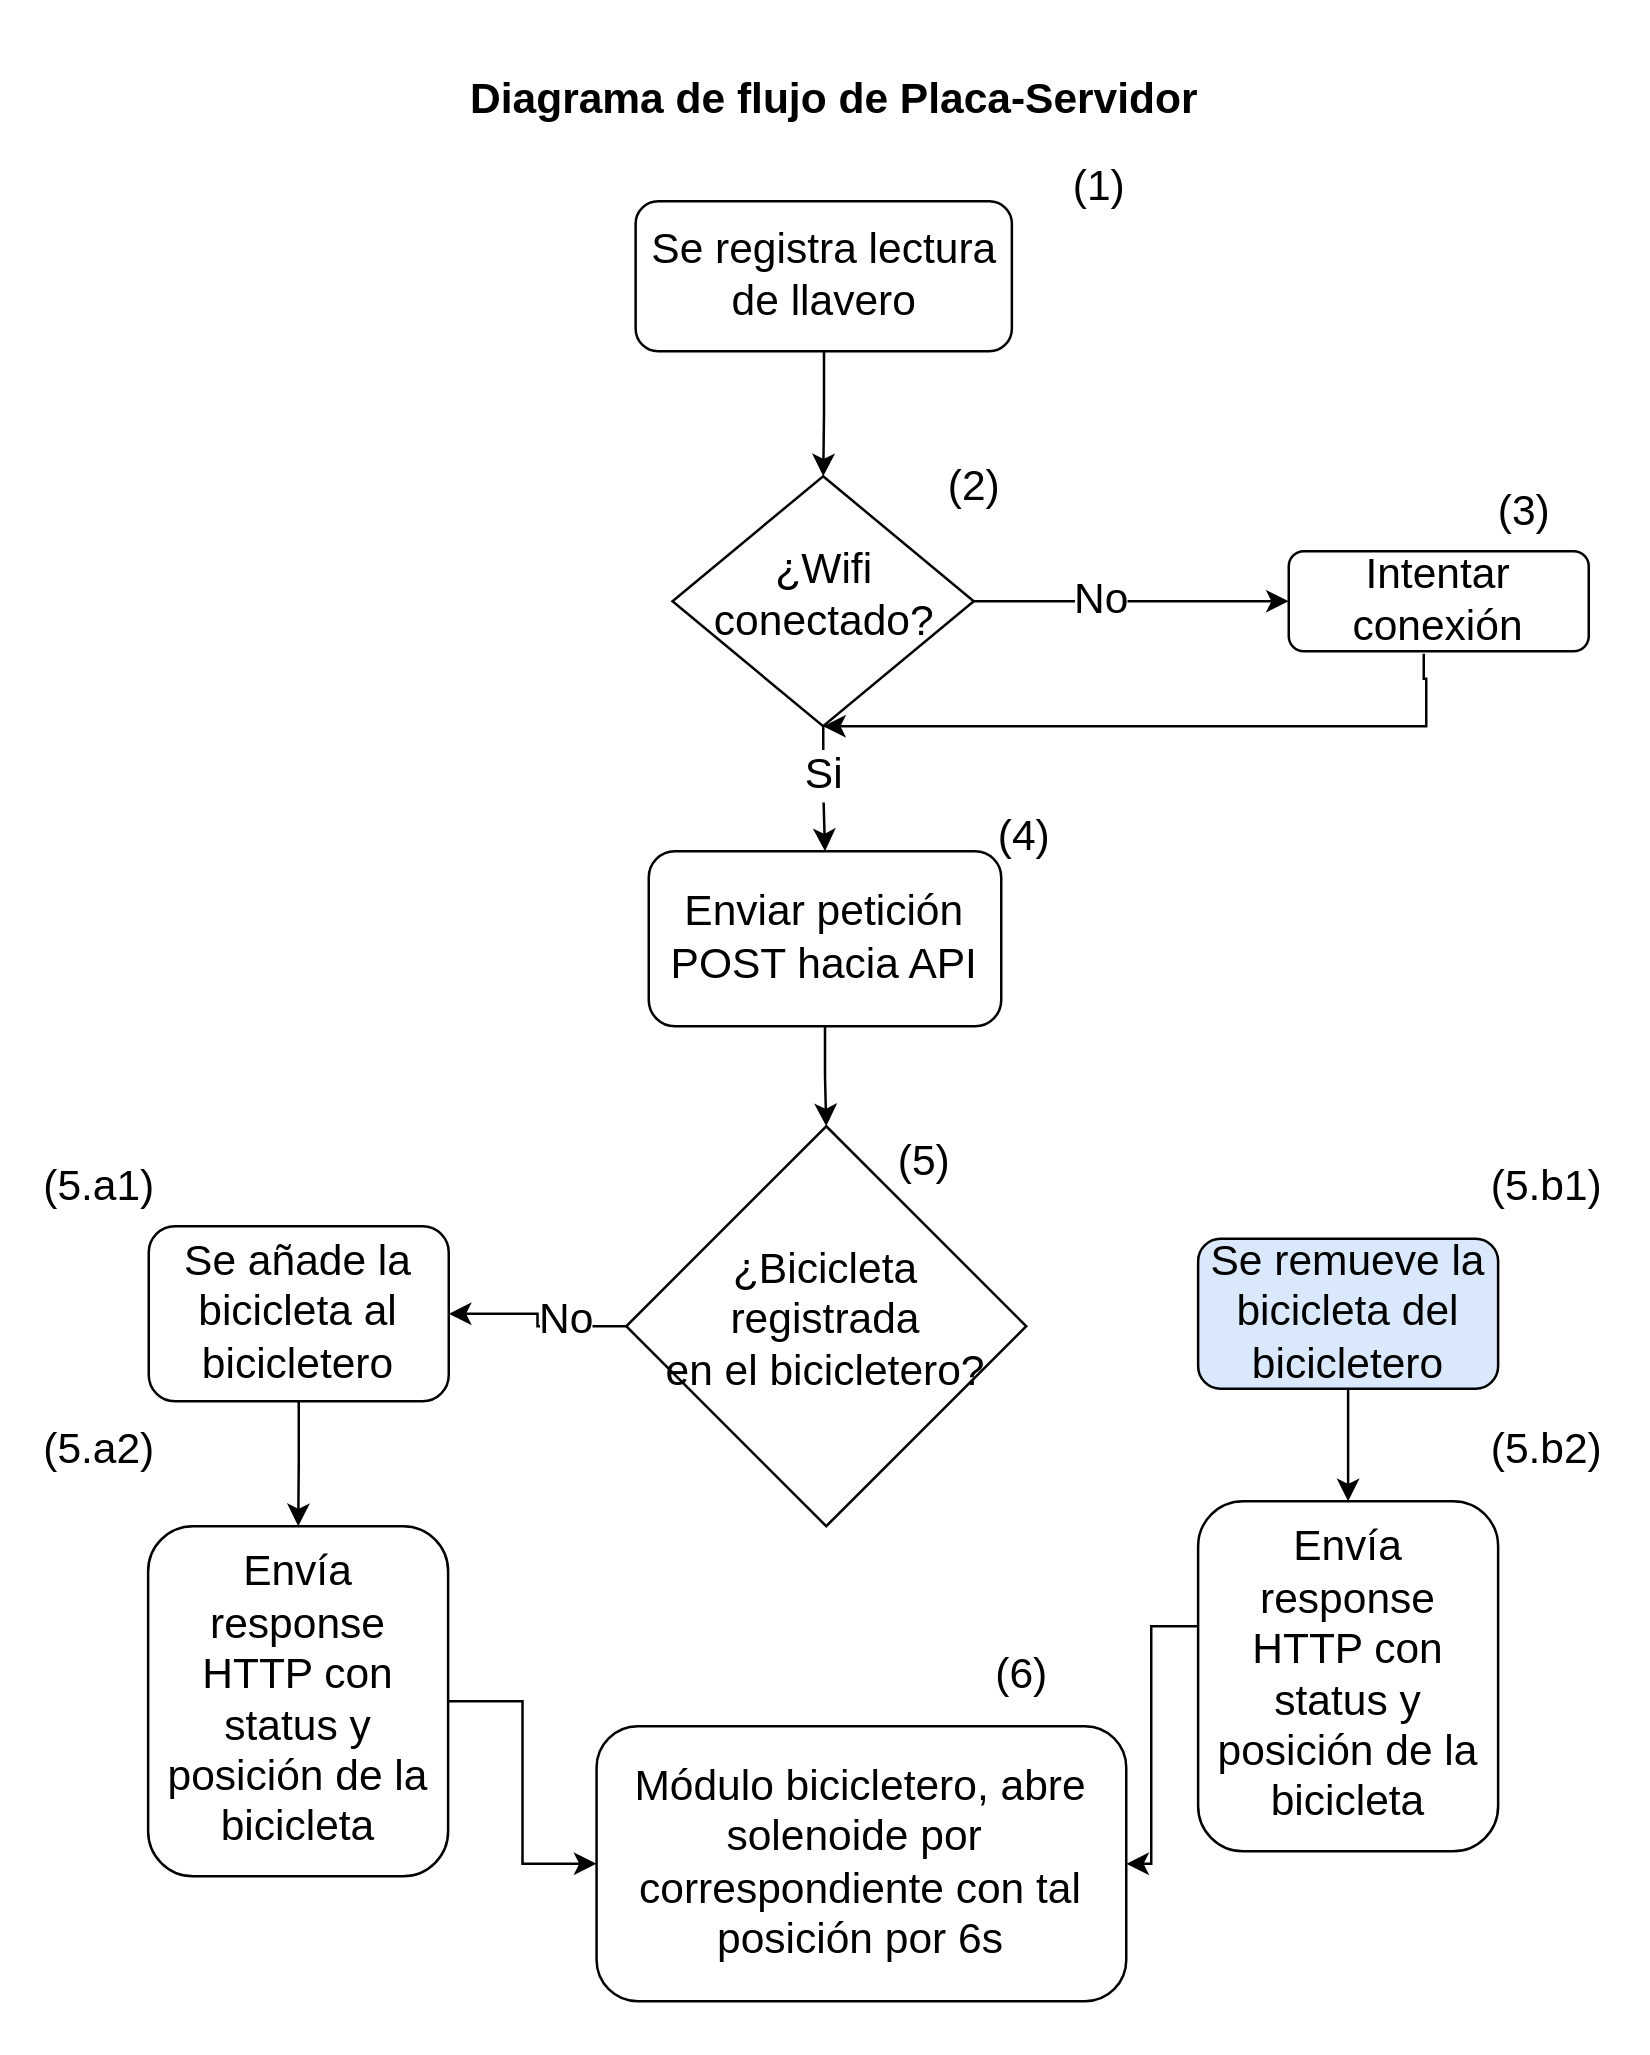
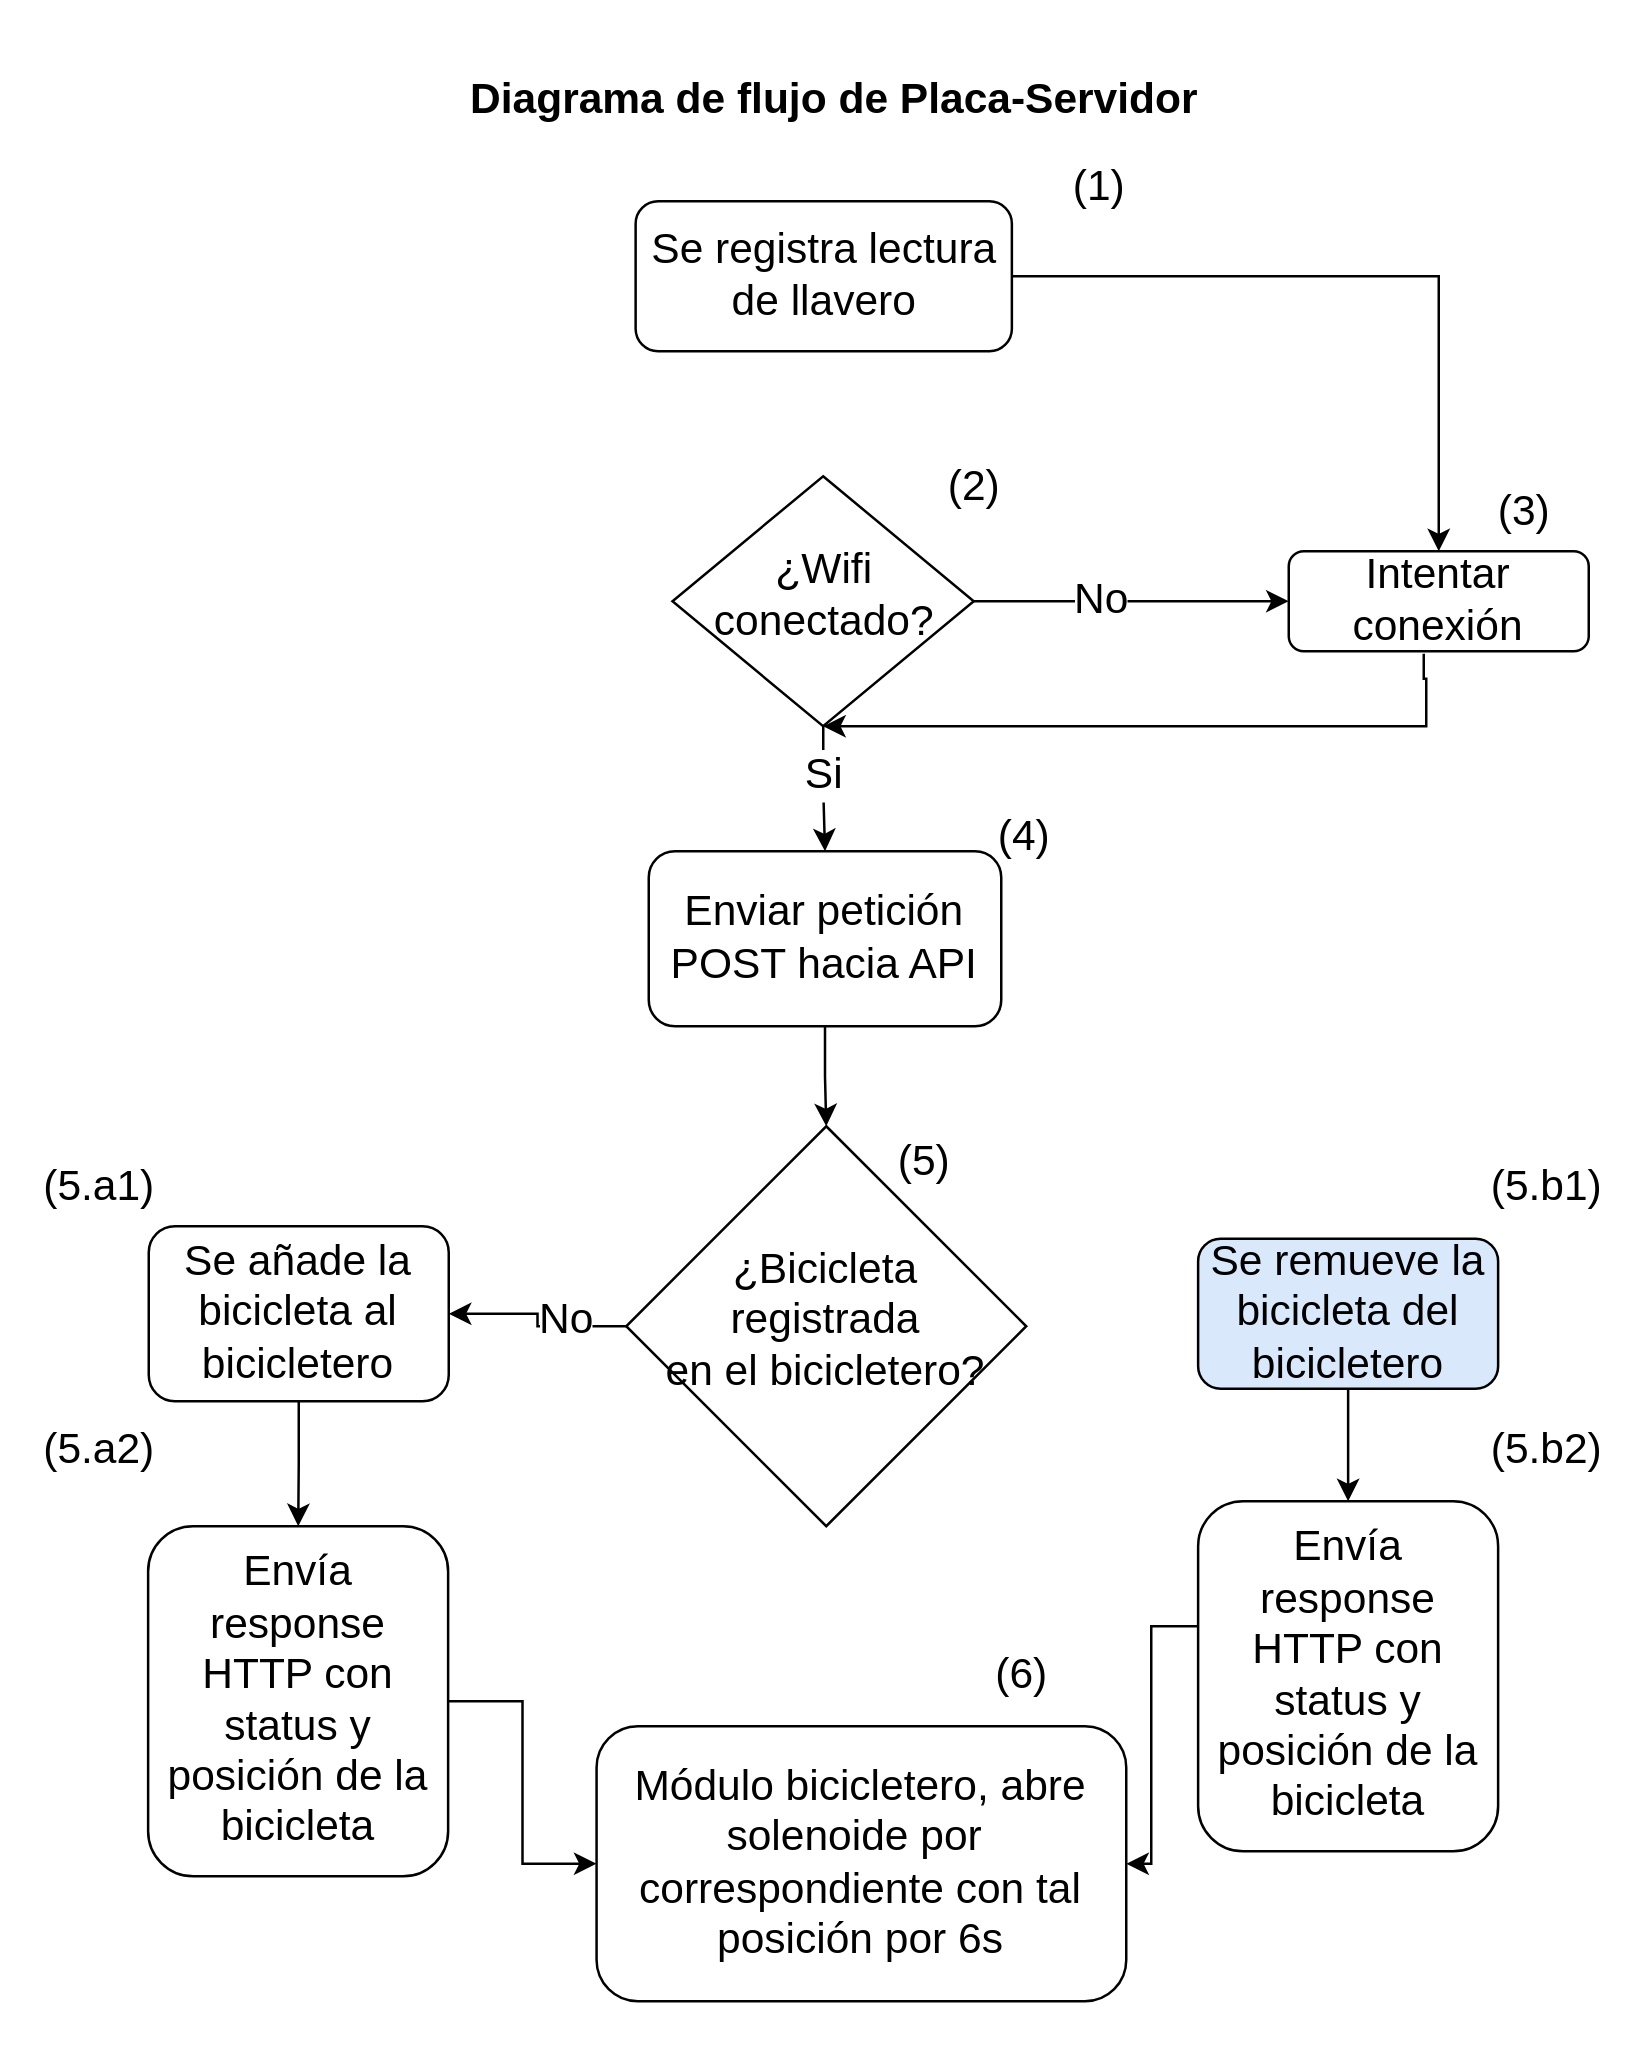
edge "Se registra lectura de llavero" -> "¿Wifi conectado?": now "Se registra lectura de llavero" -> "Intentar conexión"
